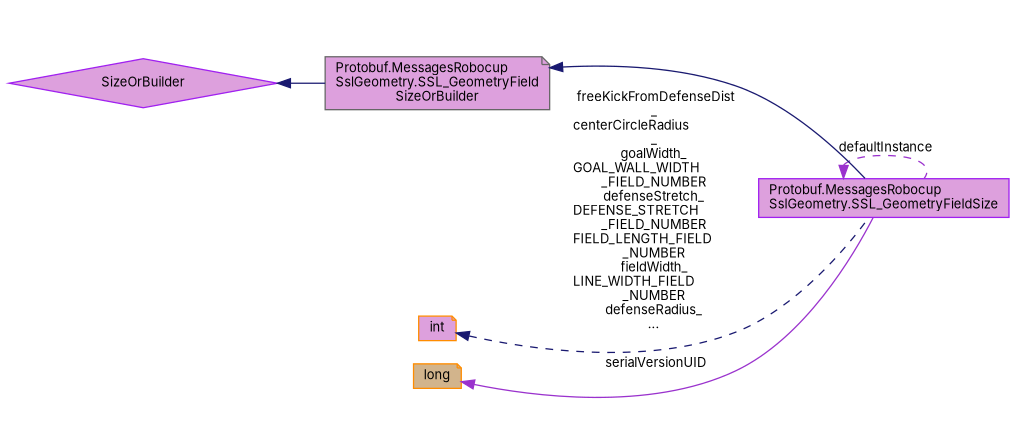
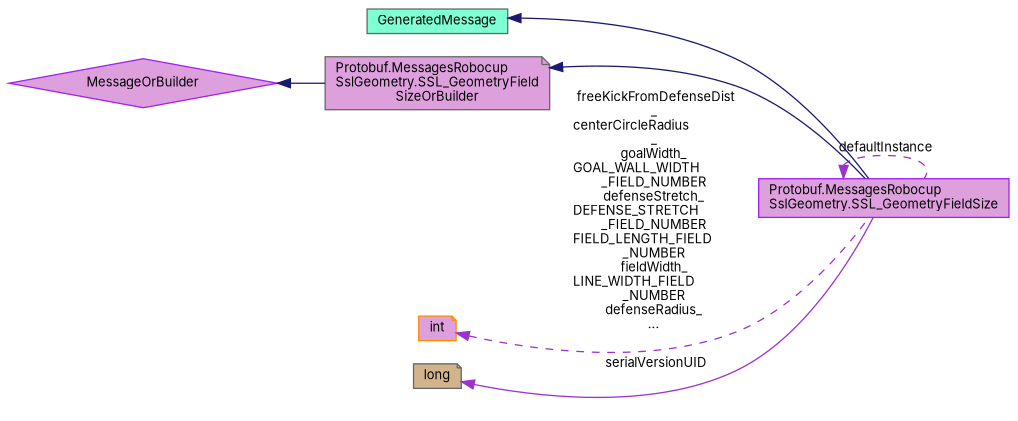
node "GeneratedMessage": added
node "SizeOrBuilder": label "SizeOrBuilder" -> "MessageOrBuilder"
edge "Protobuf.MessagesRobocup SslGeometry.SSL_GeometryFieldSize" -> "int": color midnightblue -> darkorchid3
node "long": color darkorange -> gray40
